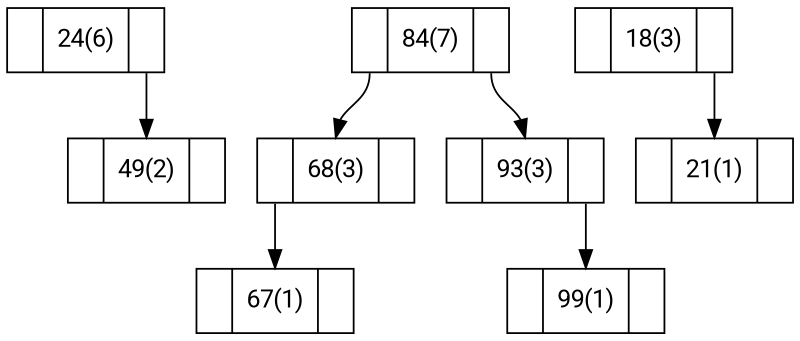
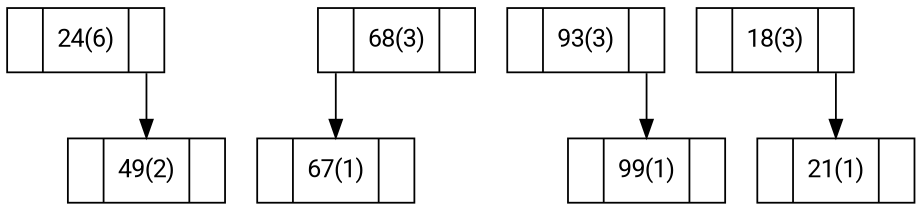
node "84(7)": removed
